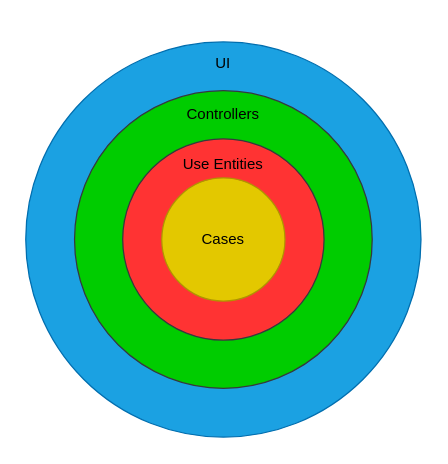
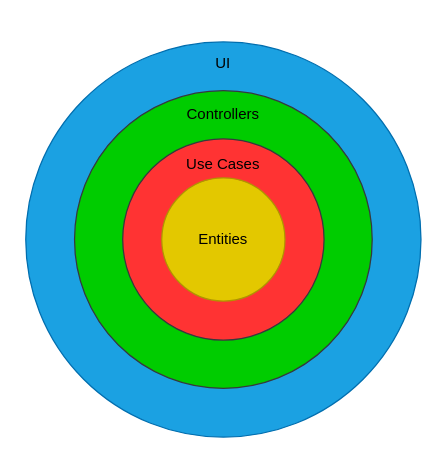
node "Use Entities": label "Use Entities" -> "Use Cases"
node "Cases": label "Cases" -> "Entities"
